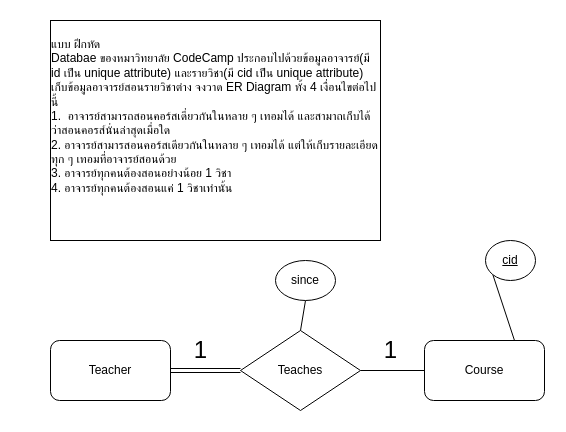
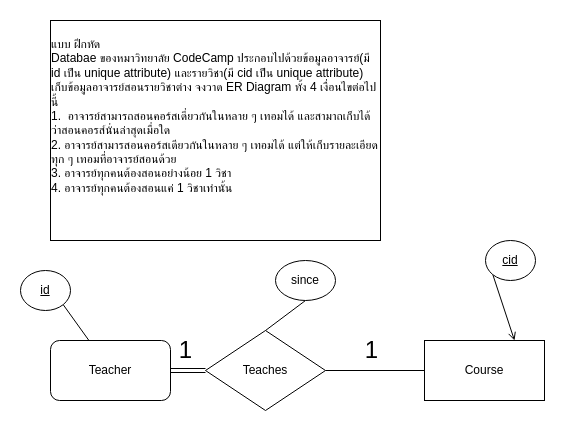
node "id": added
edge "id" -- "Teacher": added
edge "cid" -- "Course": arrowhead none -> open
node "Teaches": moved (301, 371) -> (266, 371)
node "Course": shape rounded rectangle -> rectangle
